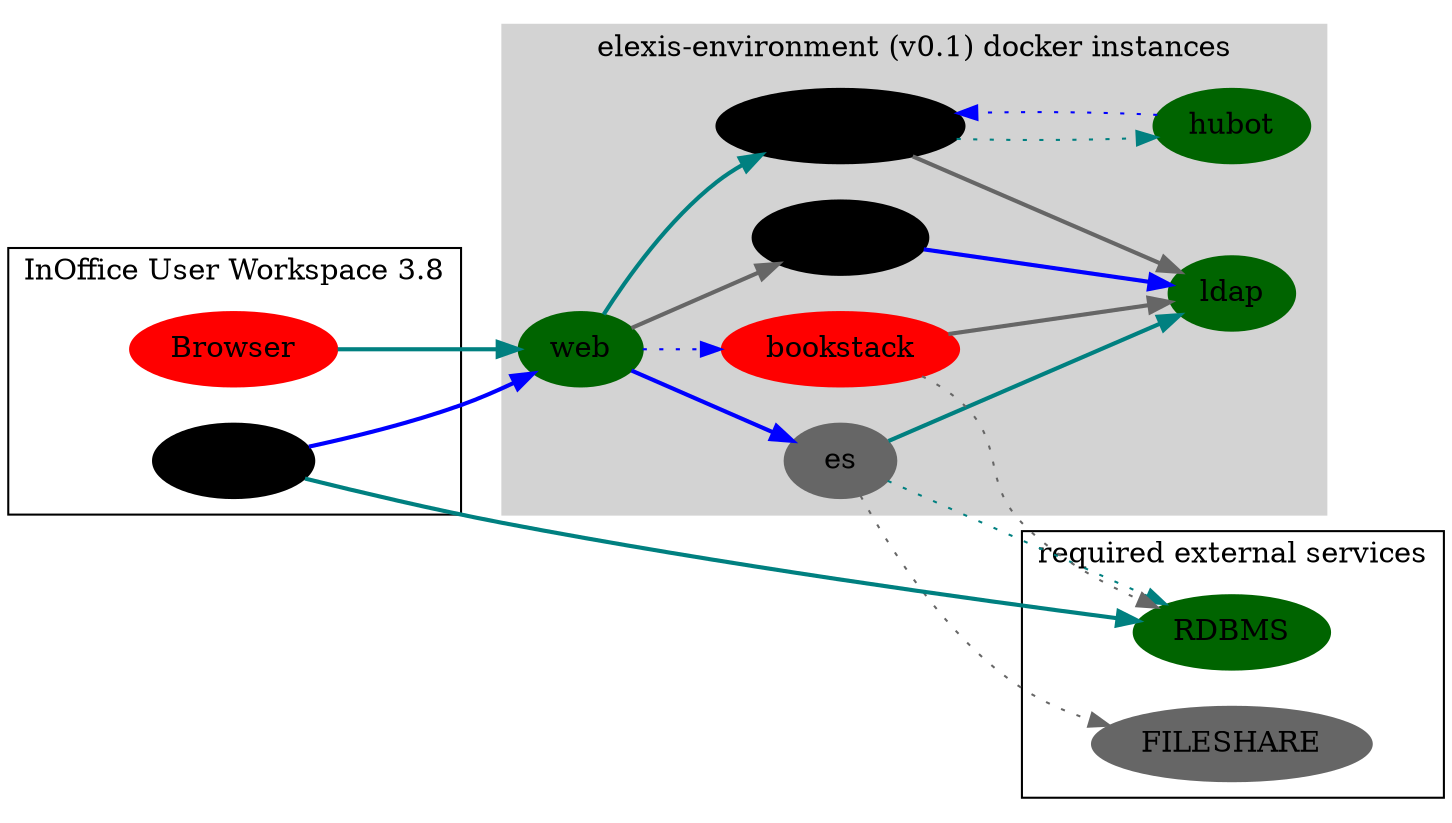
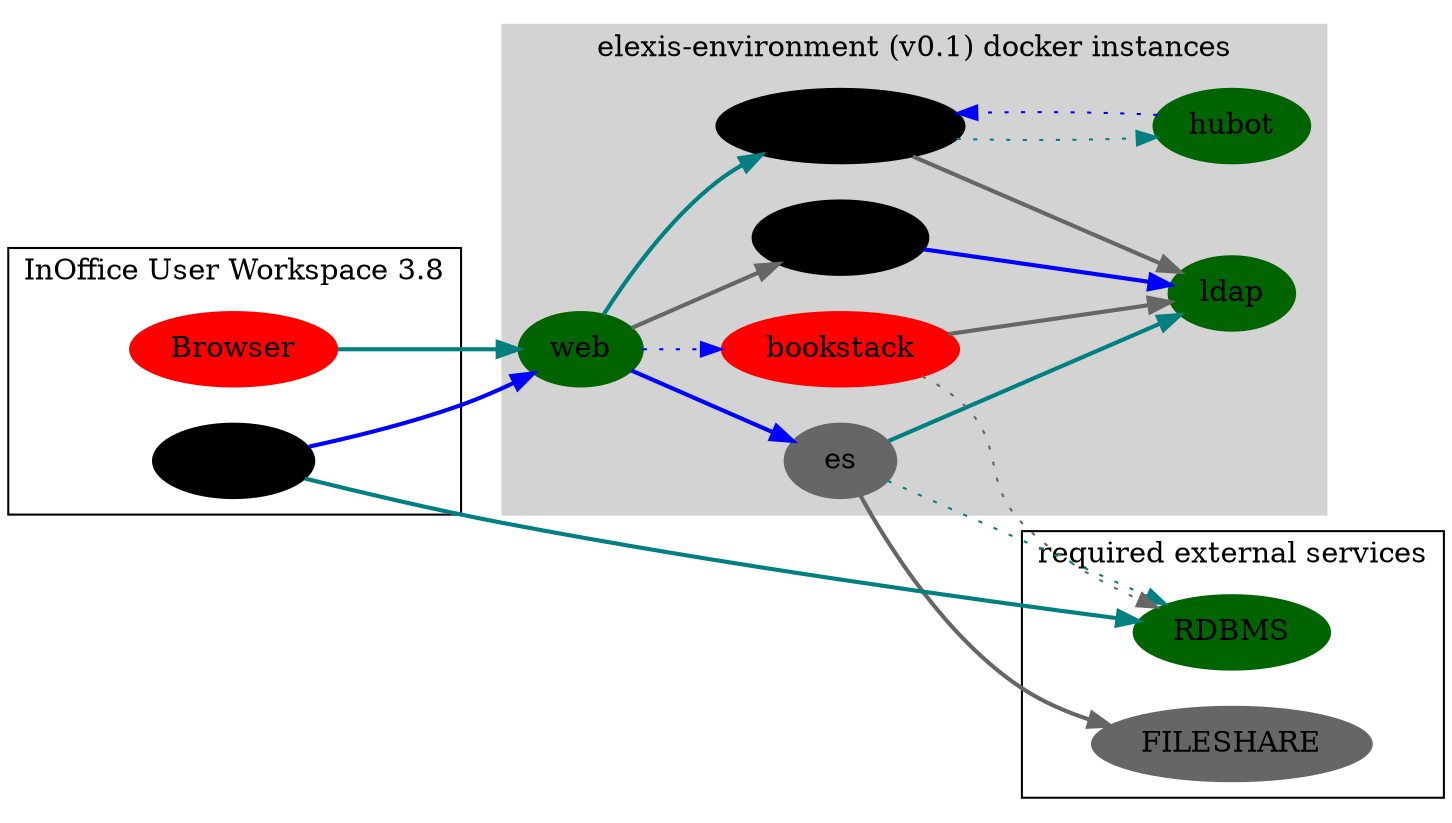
edge "es" -> "FILESHARE": style dotted -> bold
